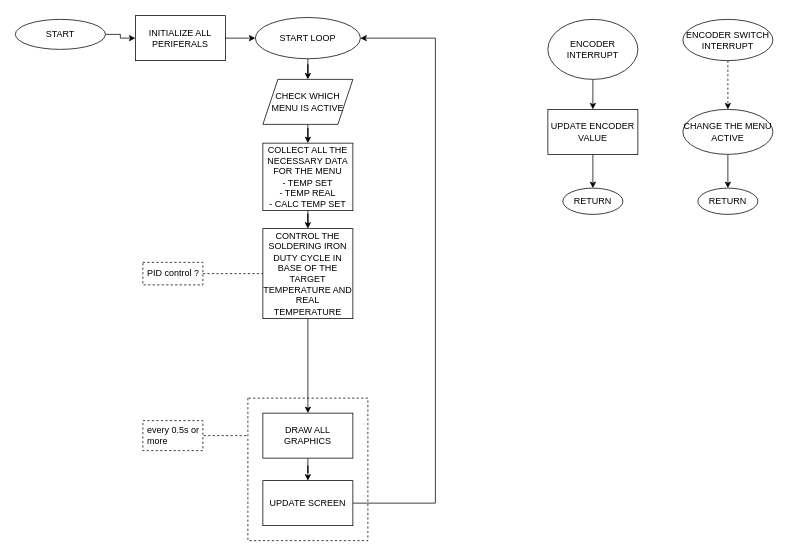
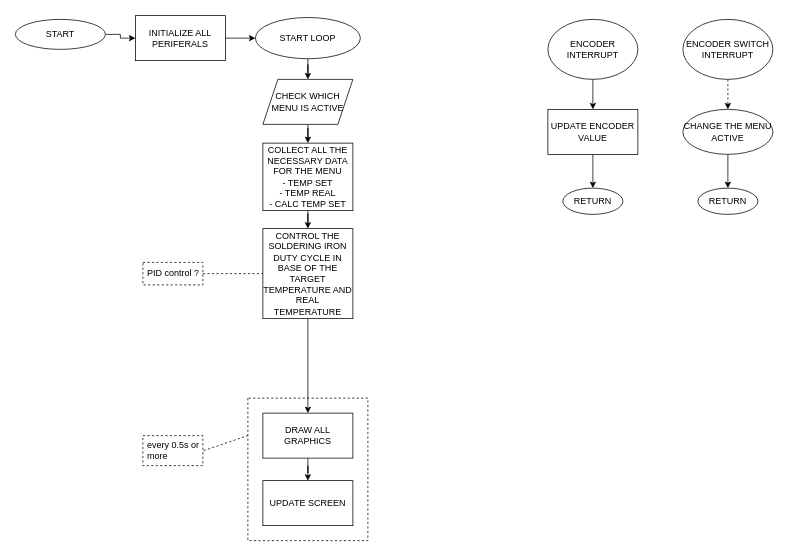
node "ENCODER SWITCH INTERRUPT": size 90x41 -> 90x60
edge "UPDATE SCREEN" -> "START LOOP": removed
node "every 0.5s or more": moved (173, 435) -> (173, 450)
